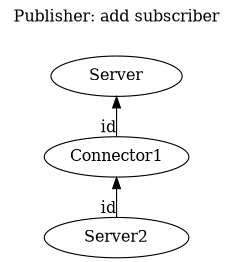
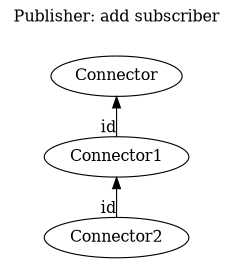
node "Server": label "Server" -> "Connector"
node "Server2": label "Server2" -> "Connector2"
